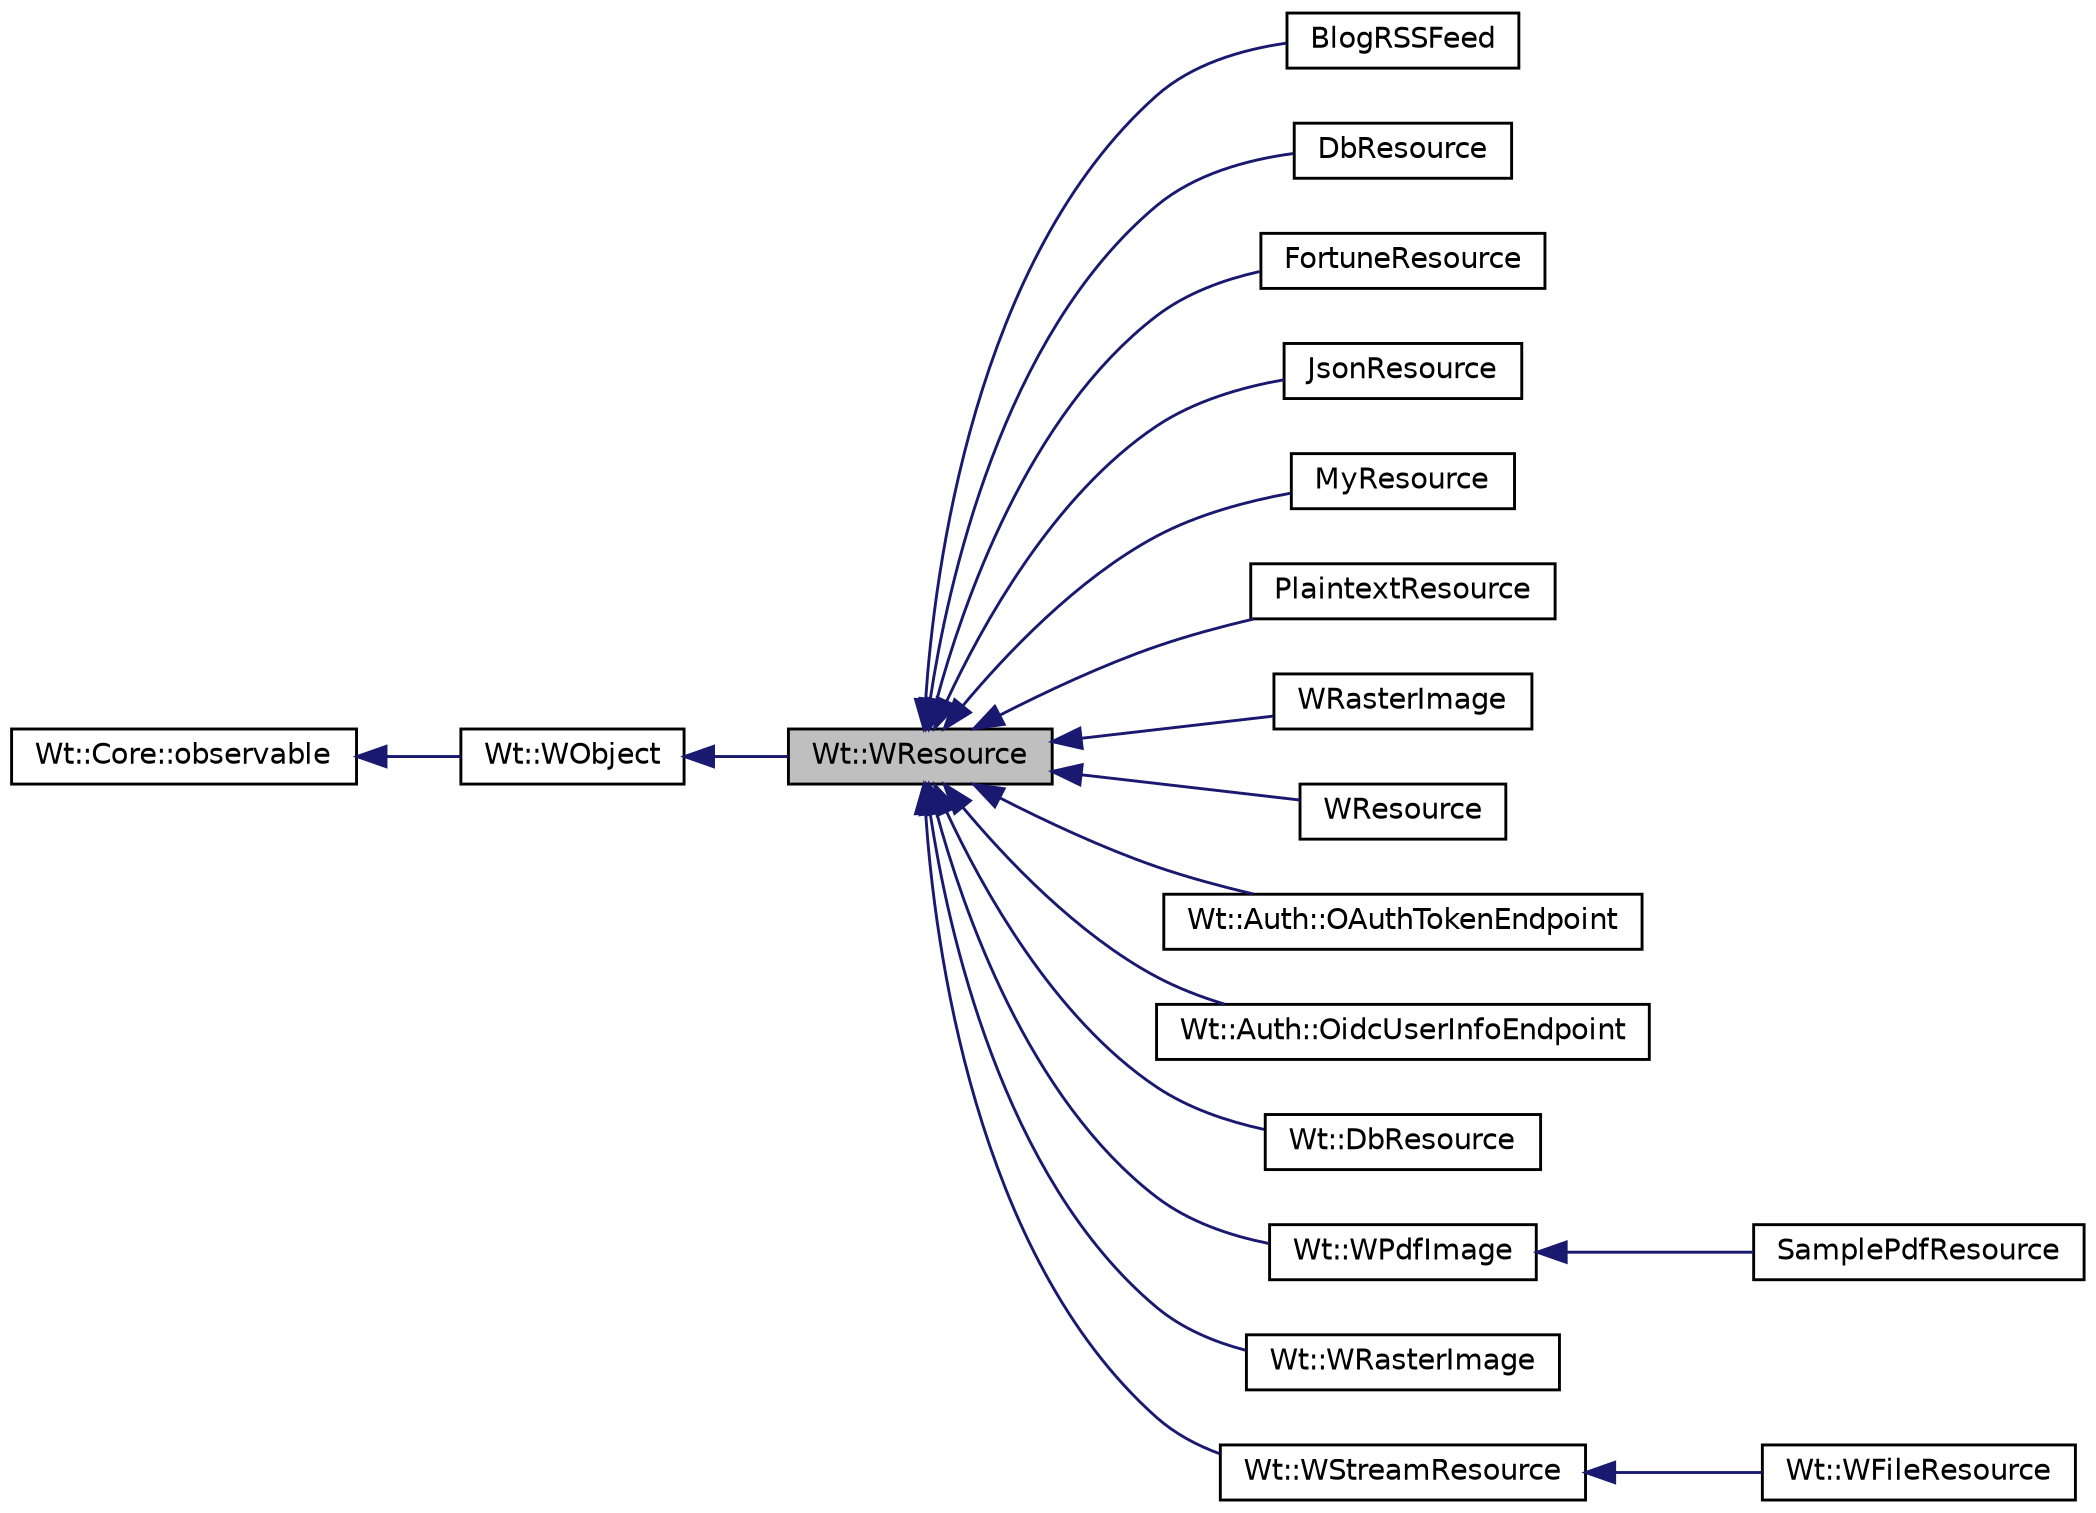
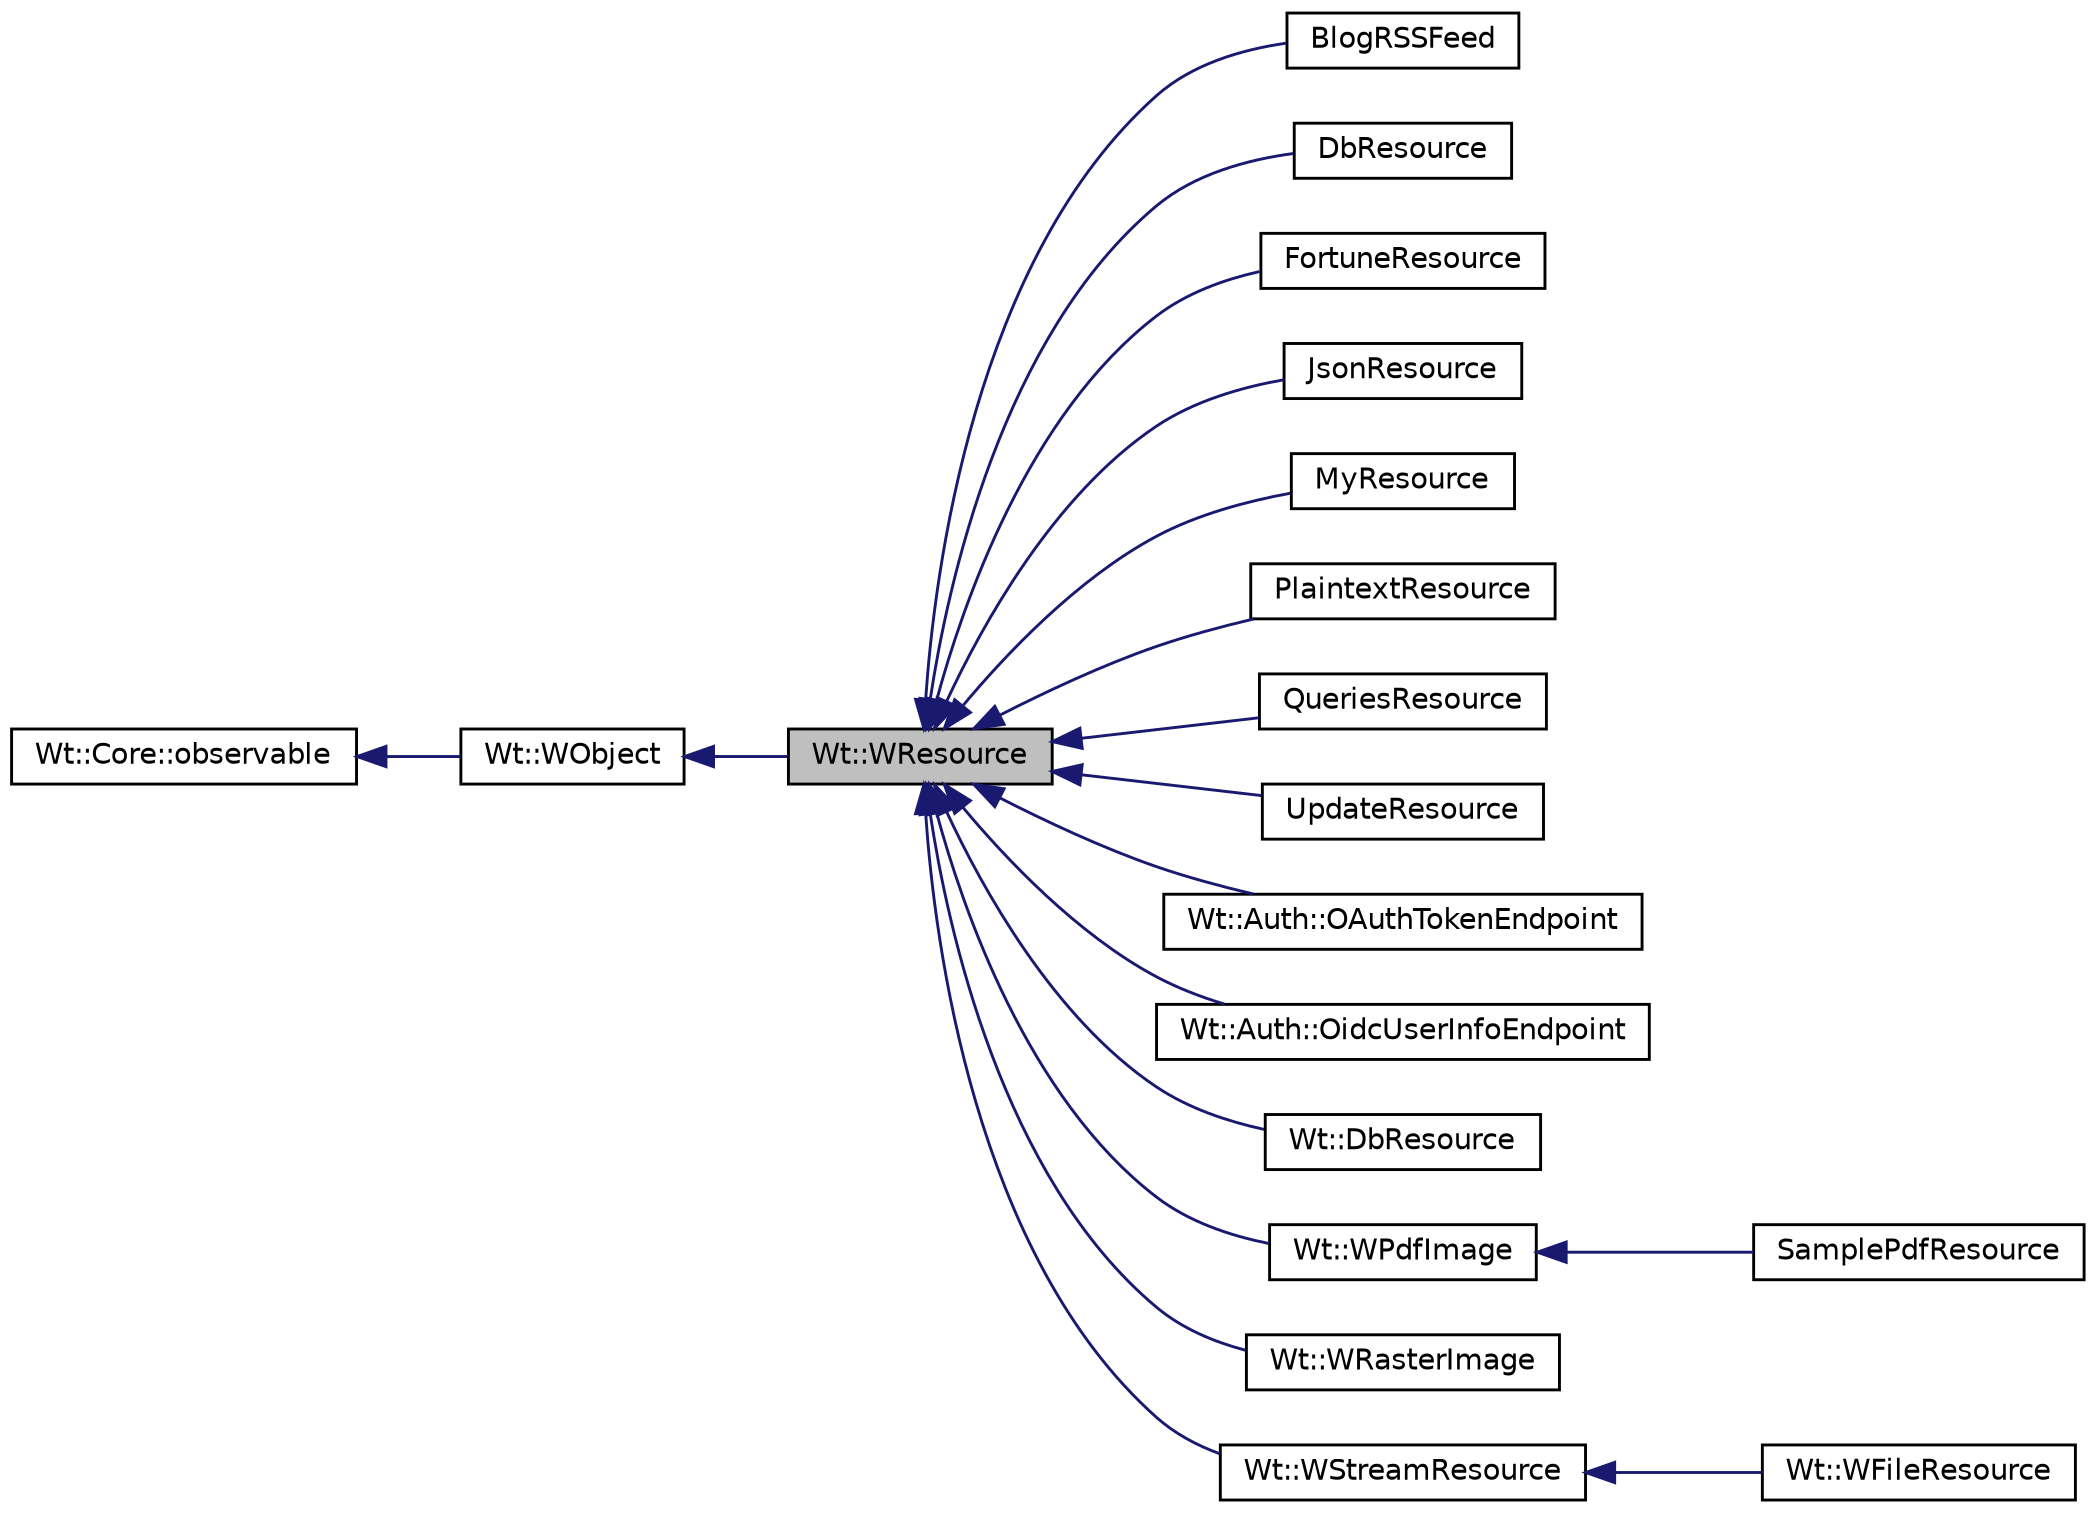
node "WRasterImage": label "WRasterImage" -> "QueriesResource"
node "WResource": label "WResource" -> "UpdateResource"
